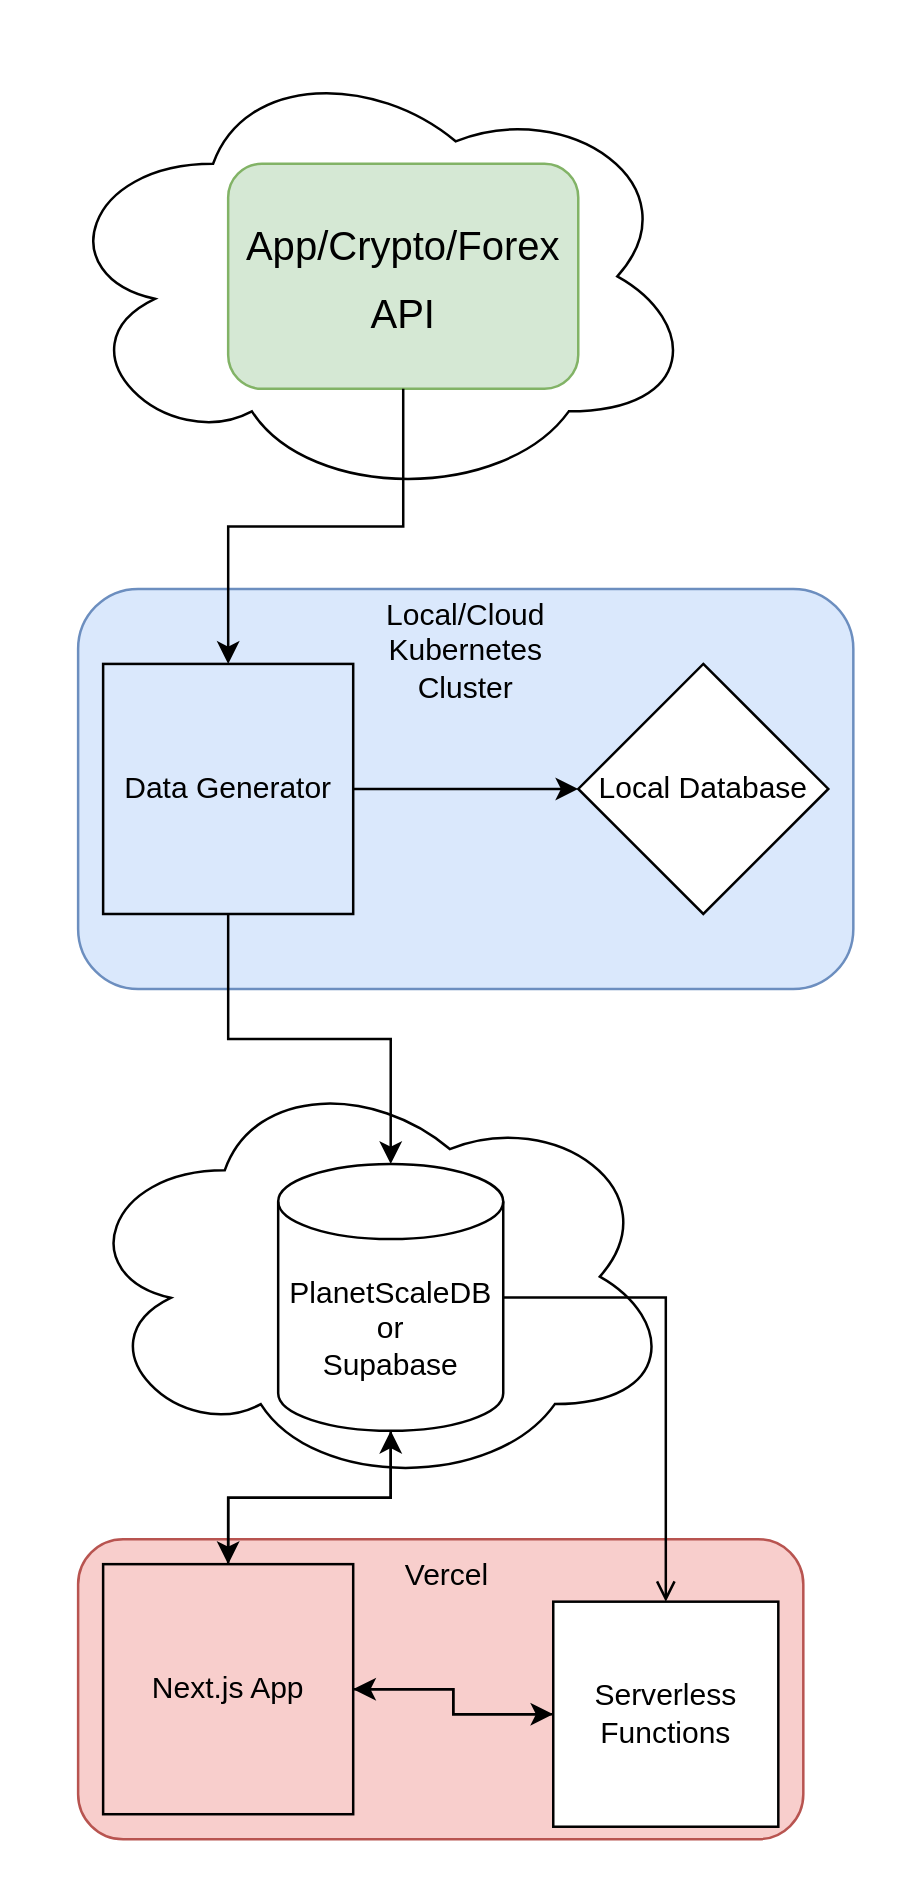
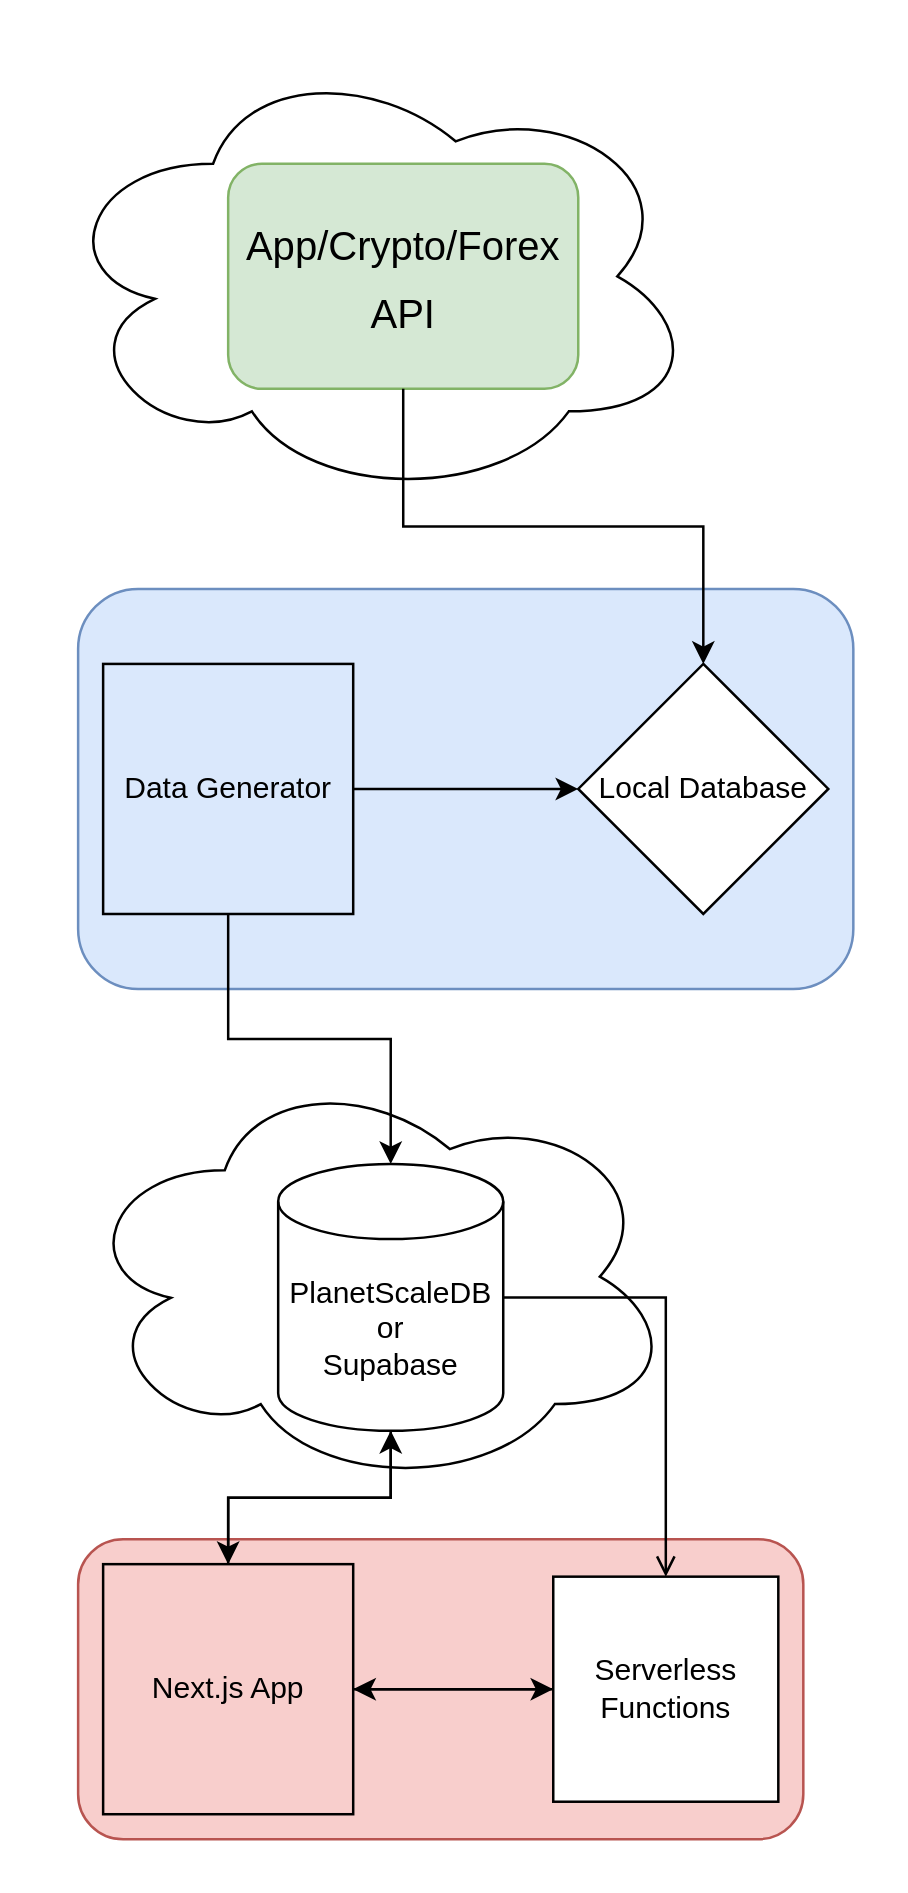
edge "App/Crypto/Forex API" -> "Data Generator": now "App/Crypto/Forex API" -> "Local Database"
node "Local/Cloud Kubernetes Cluster": removed
node "Vercel": removed
node "Serverless Functions": moved (665, 1714) -> (665, 1689)
